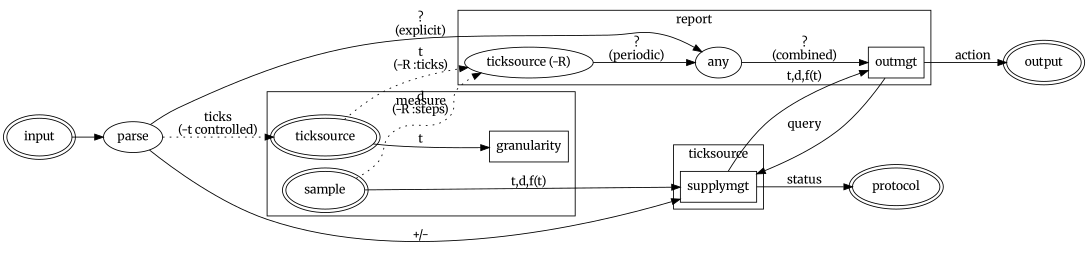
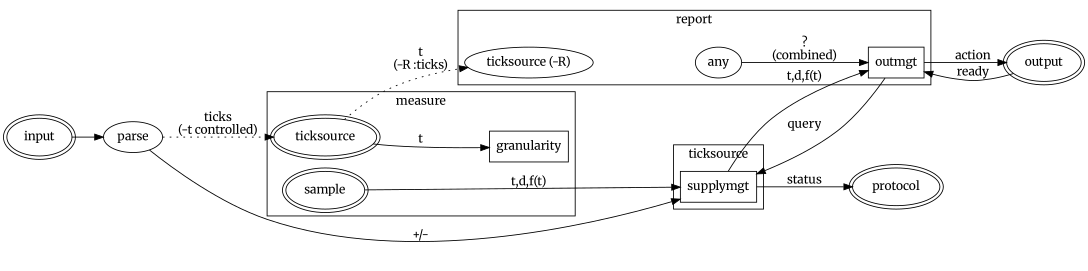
edge "parse" -> "any": removed, label "? (explicit)"
edge "ticksource (-R)" -> "any": removed, label "? (periodic)"
edge "output" -> "outmgt": added, label "ready"
edge "sample" -> "ticksource (-R)": removed, label "d (-R :steps)"
